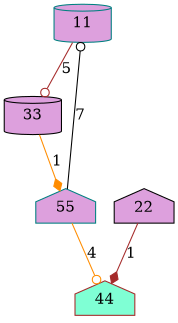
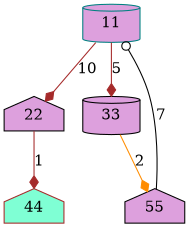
edge "11" -> "33": arrowhead odot -> diamond
edge "11" -> "22": added, label "10"
edge "33" -> "55": label "1" -> "2"
node "55": color teal -> black
edge "55" -> "44": removed, label "4"
